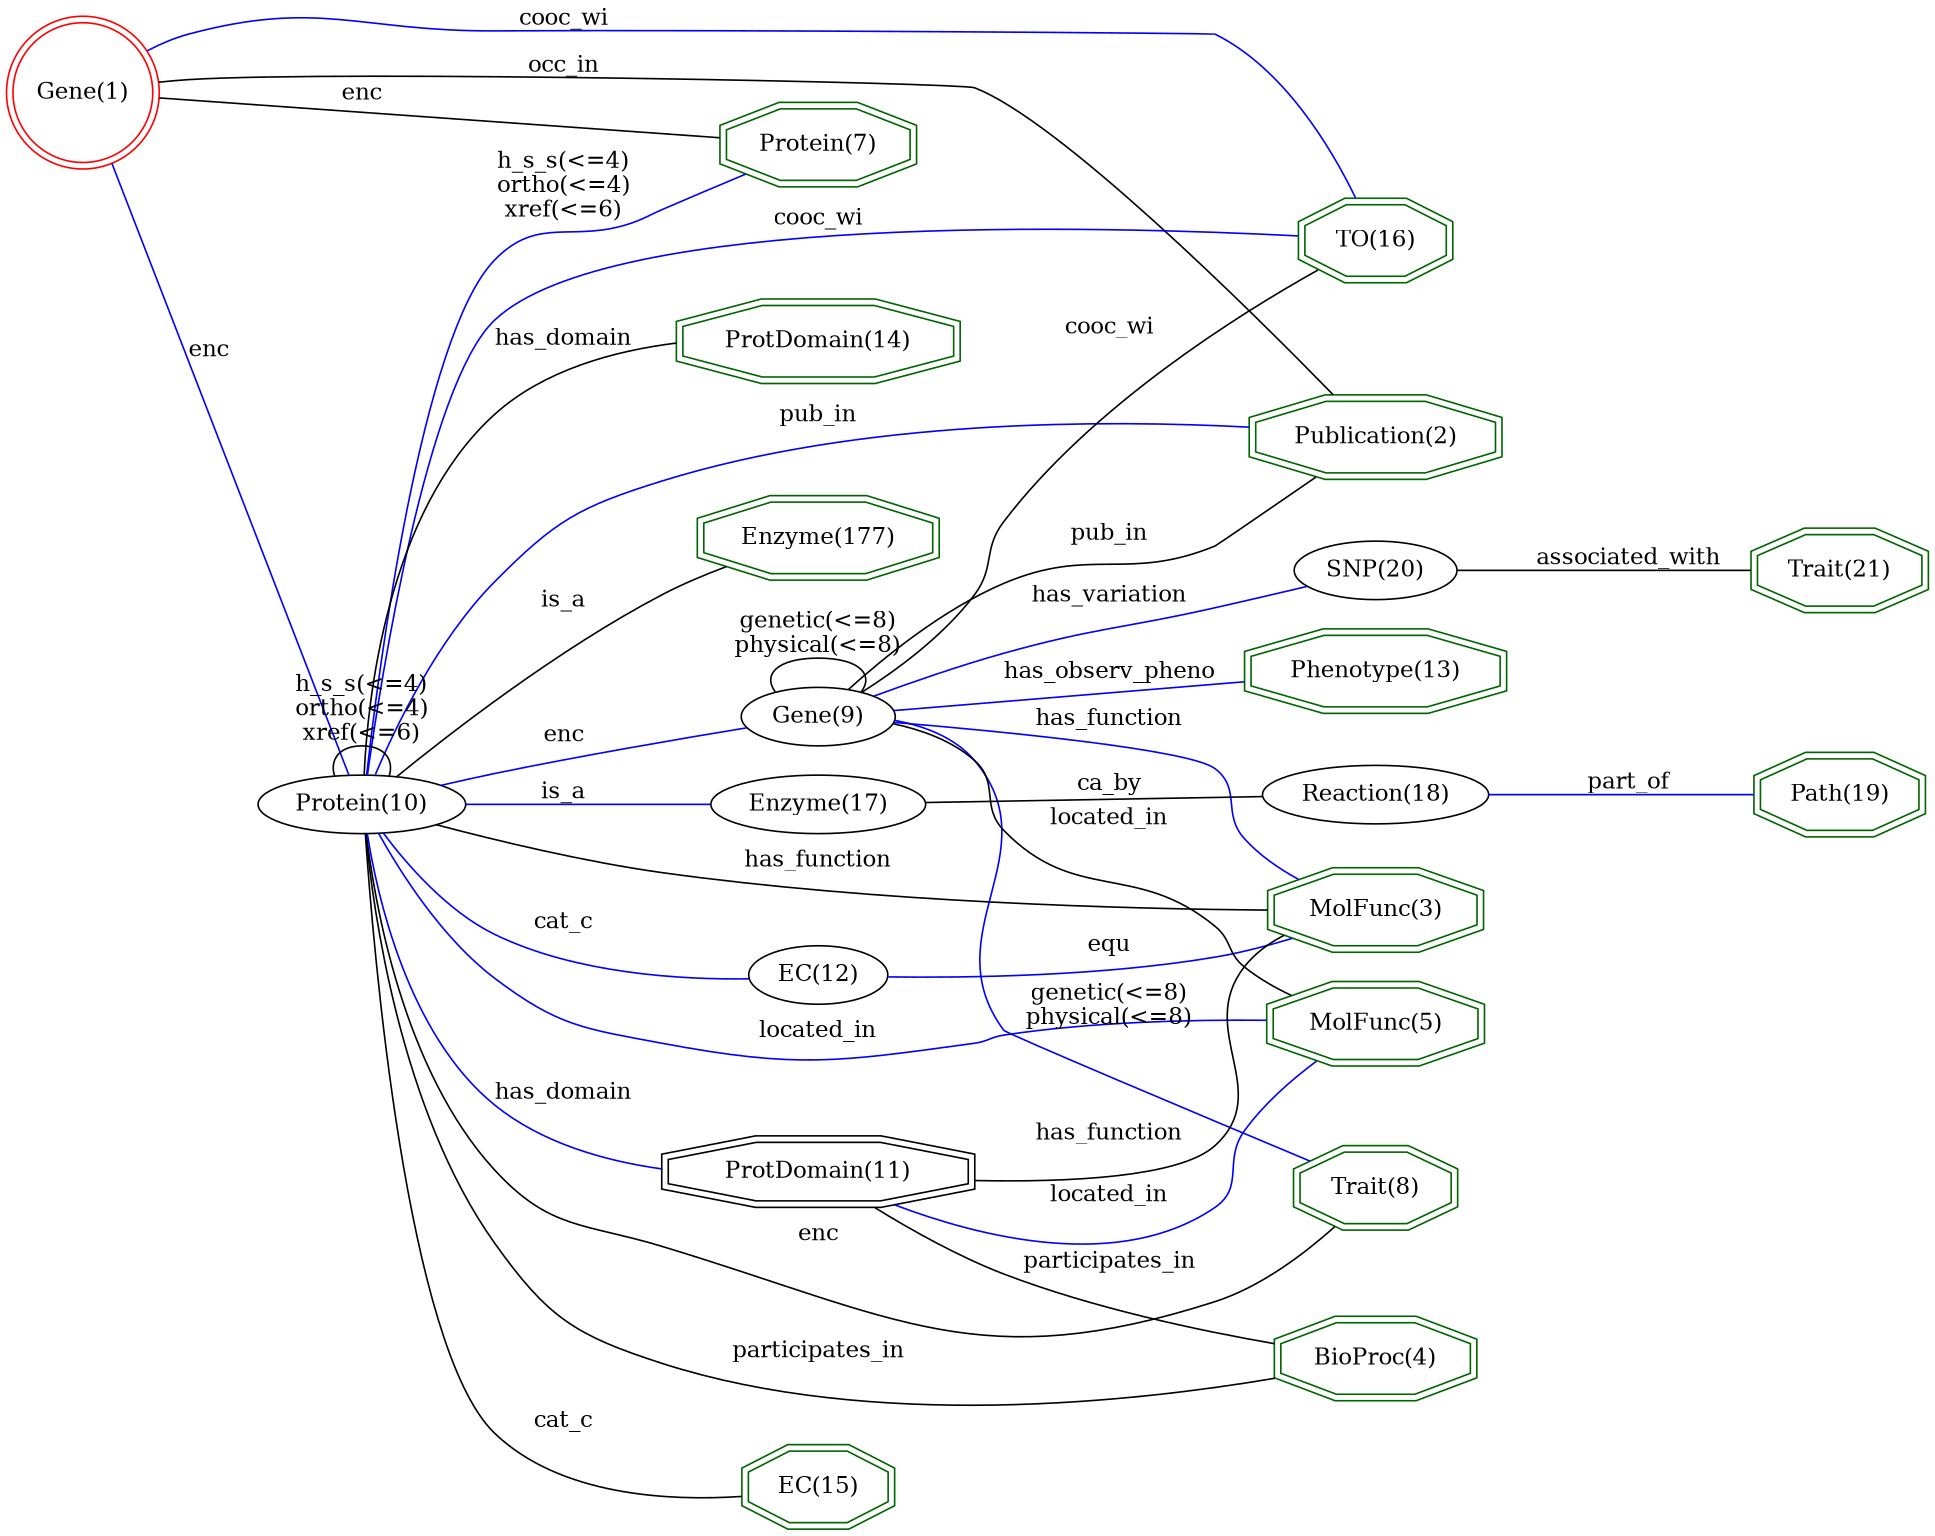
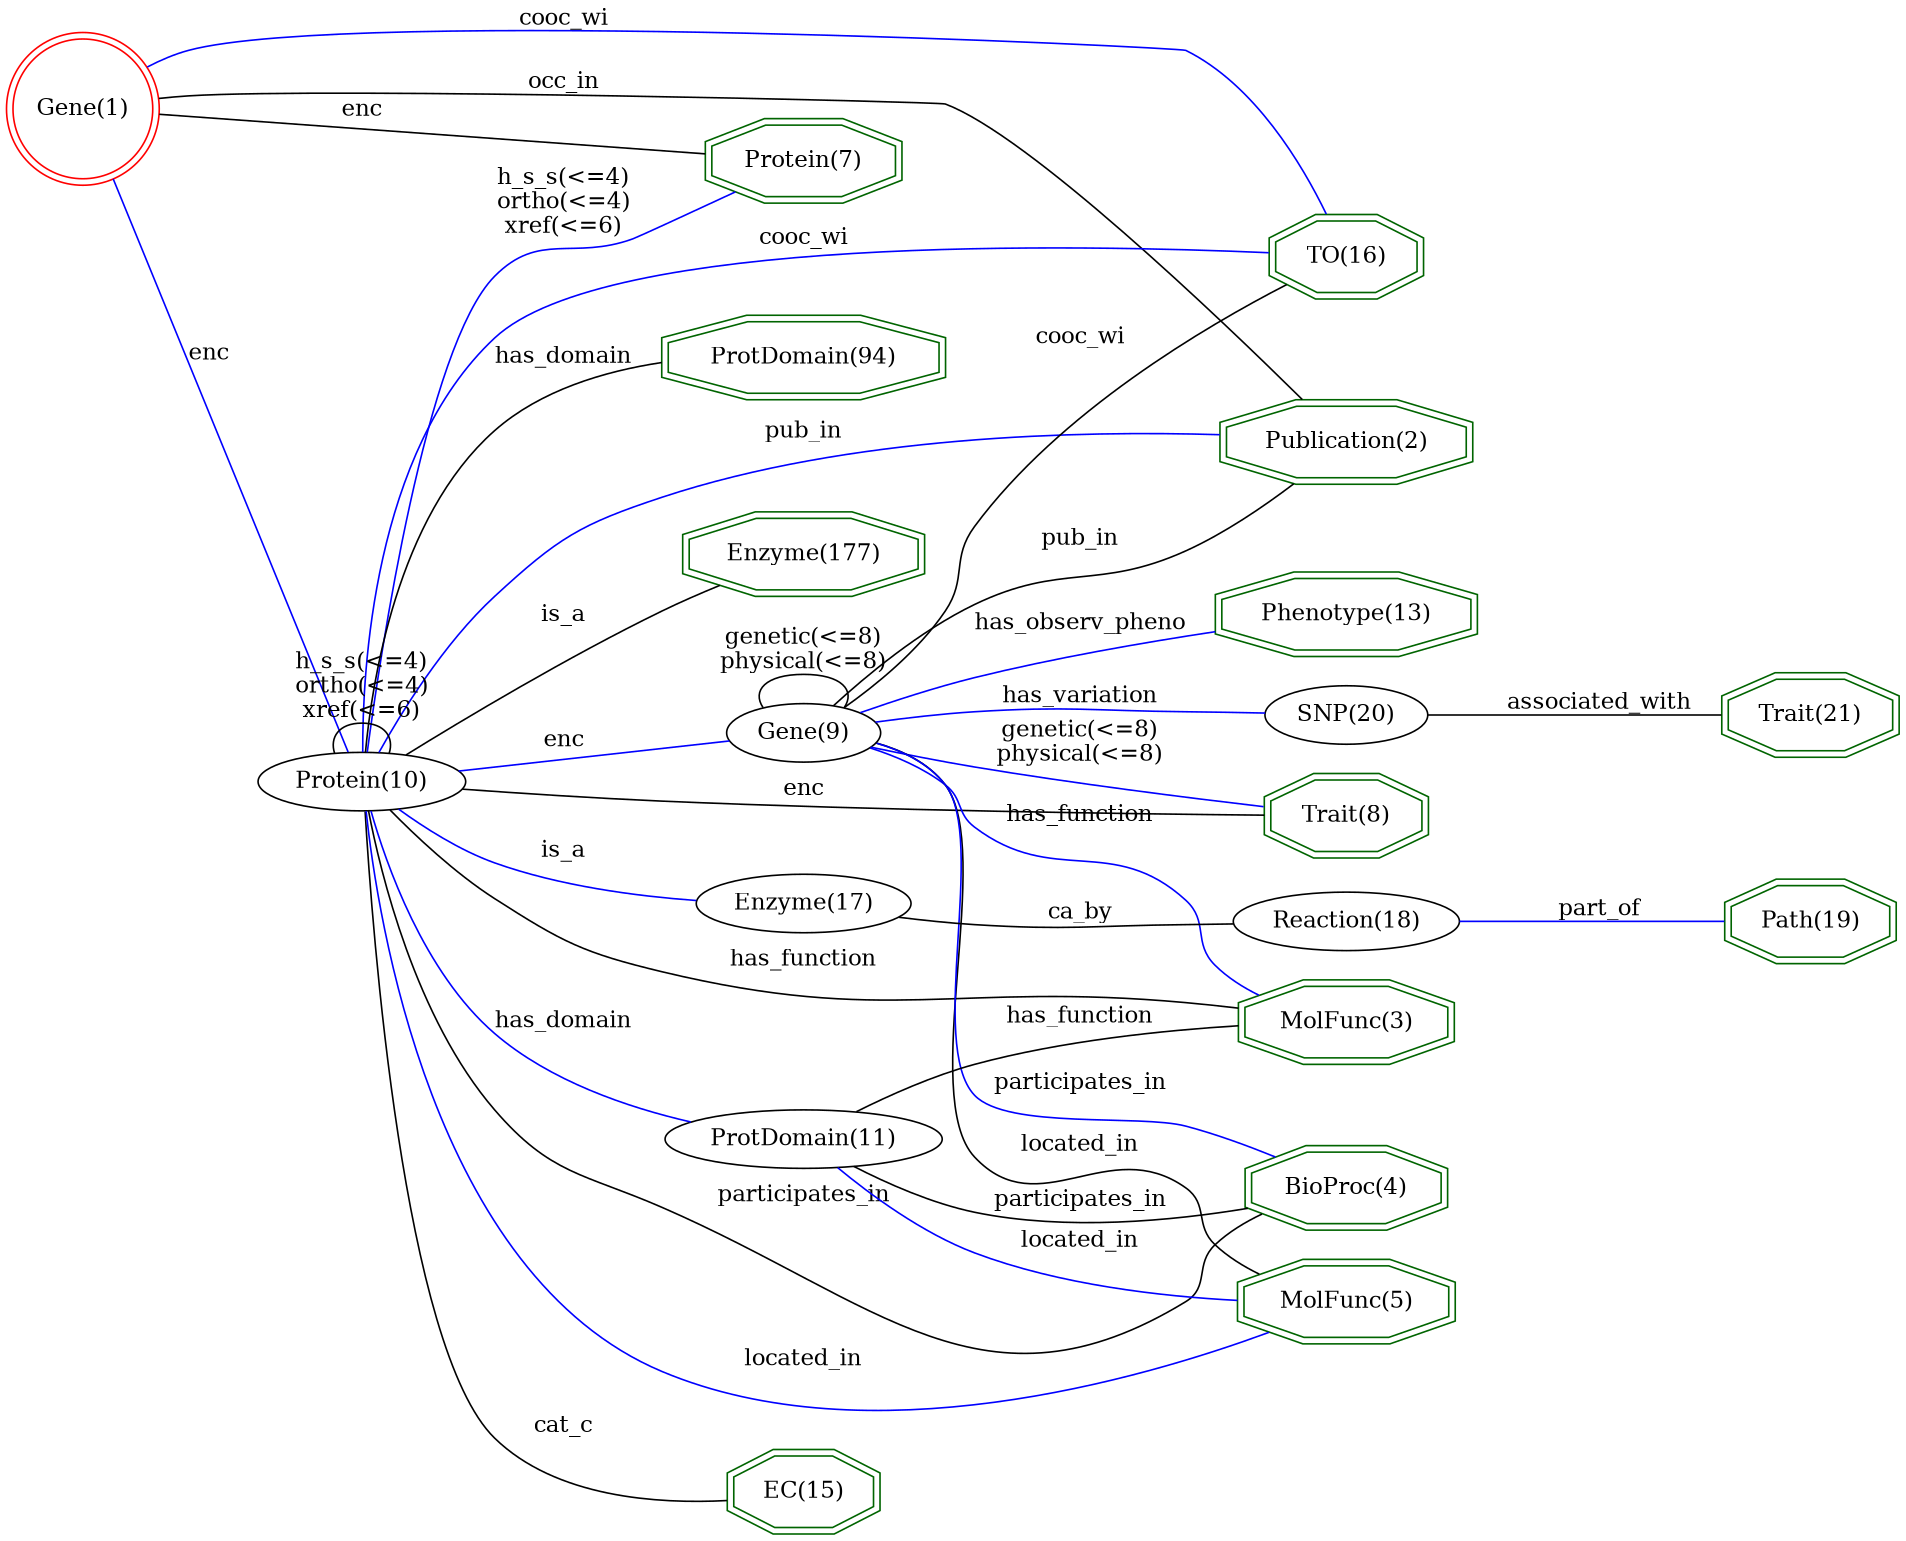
node "ProtDomain(14)": label "ProtDomain(14)" -> "ProtDomain(94)"
node "EC(12)": removed
edge "Gene(9)" -- "BioProc(4)": added, label "participates_in"
node "ProtDomain(11)": shape doubleoctagon -> ellipse
